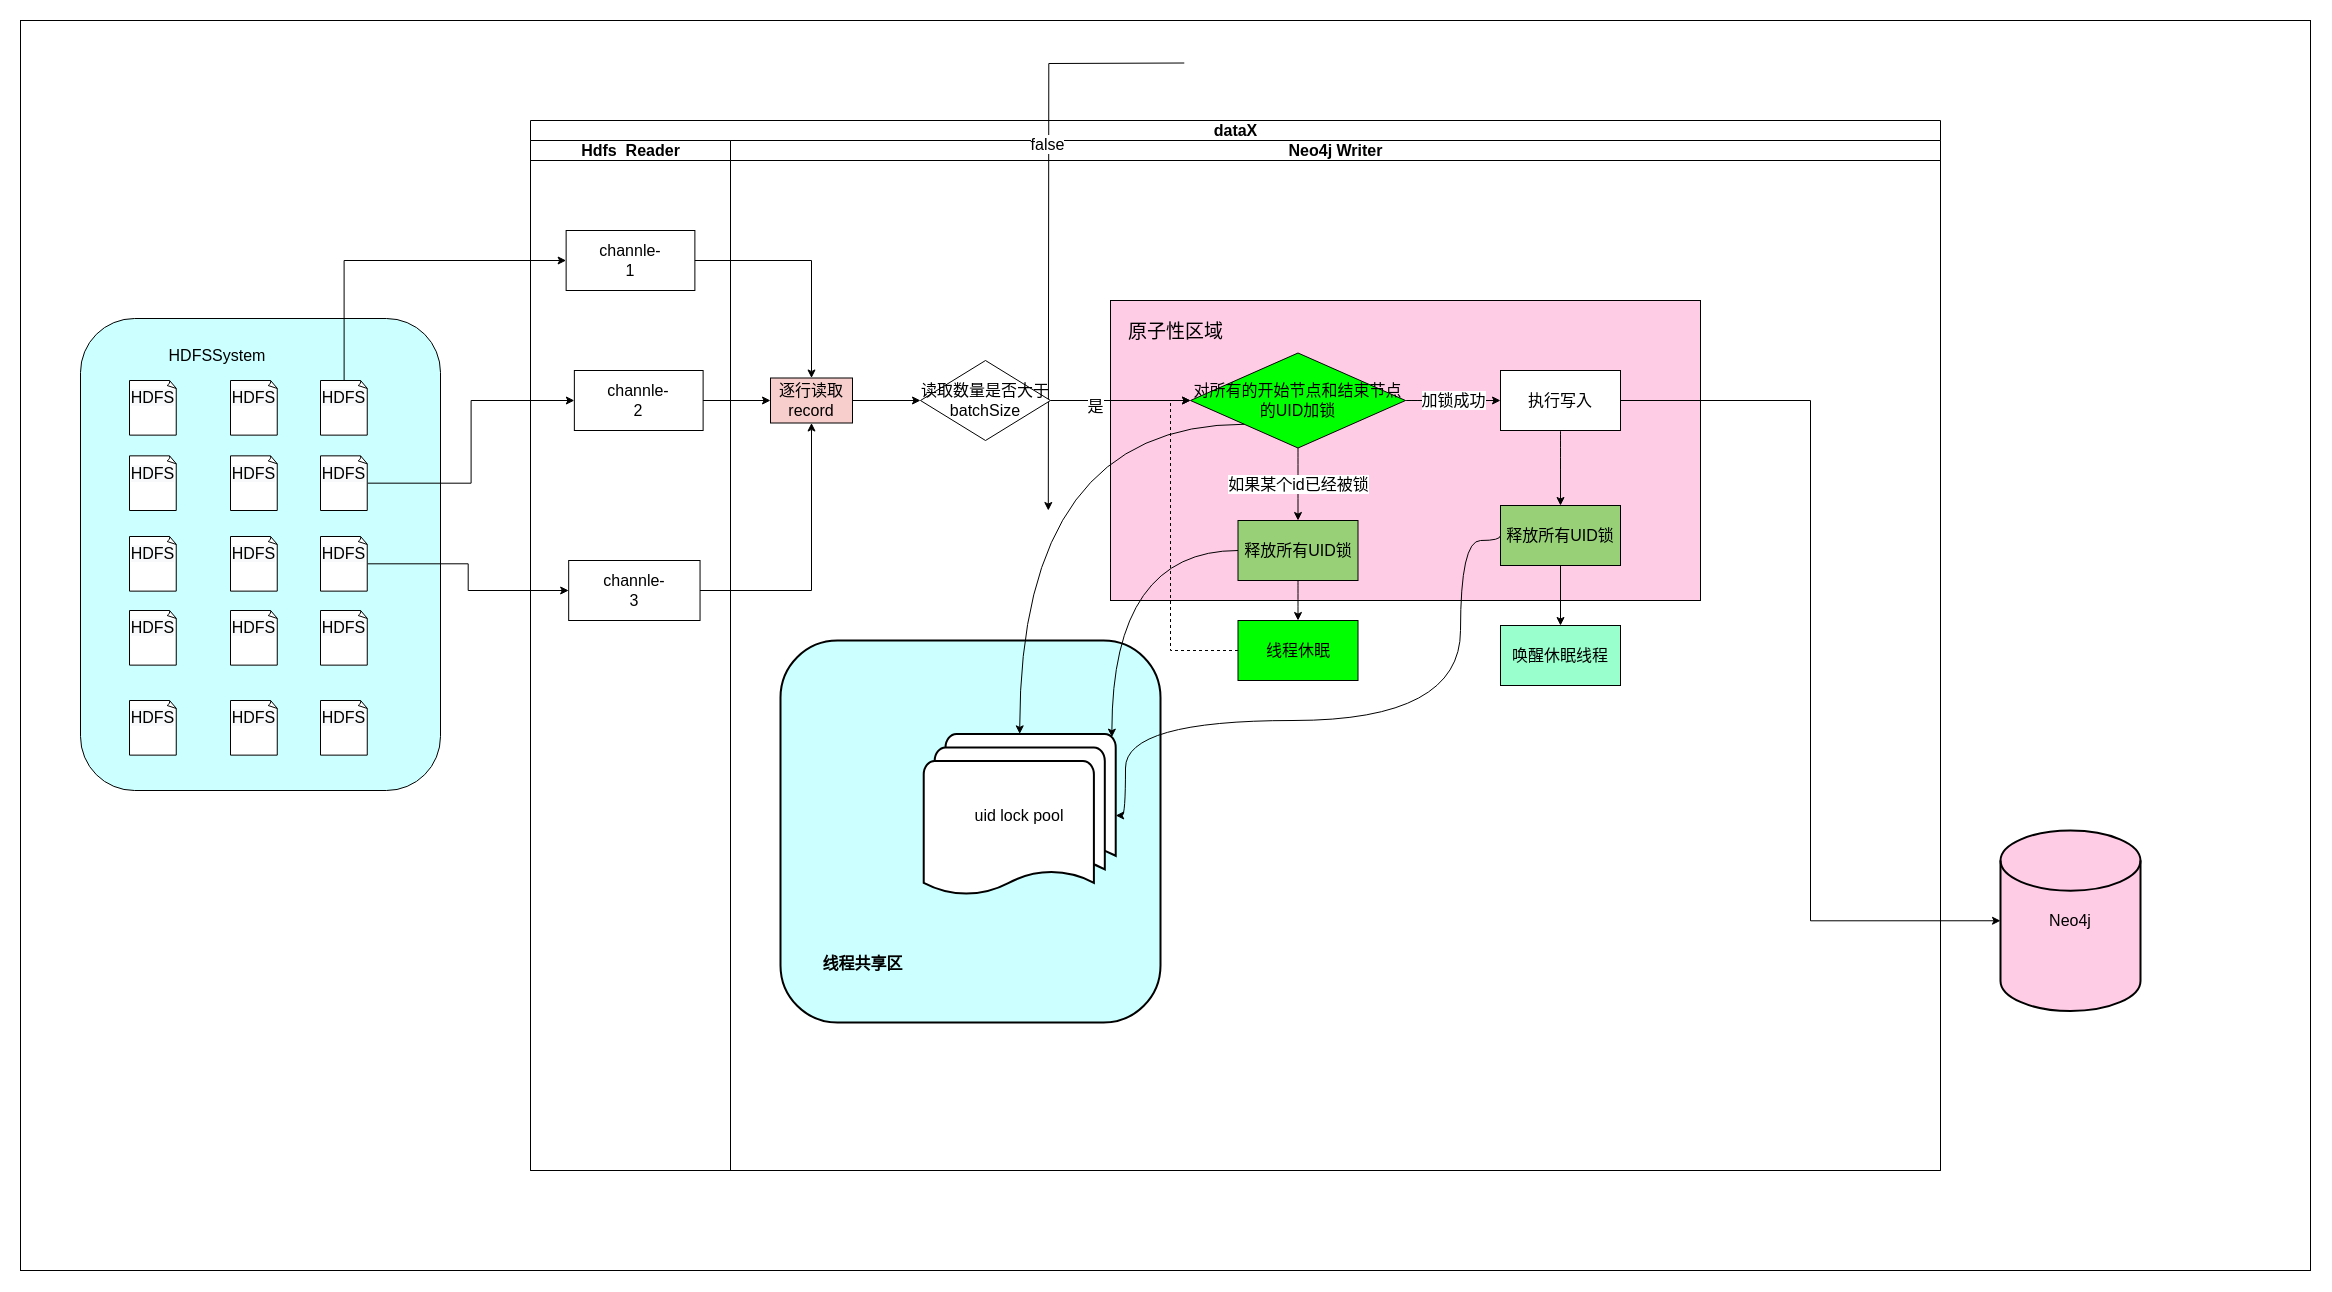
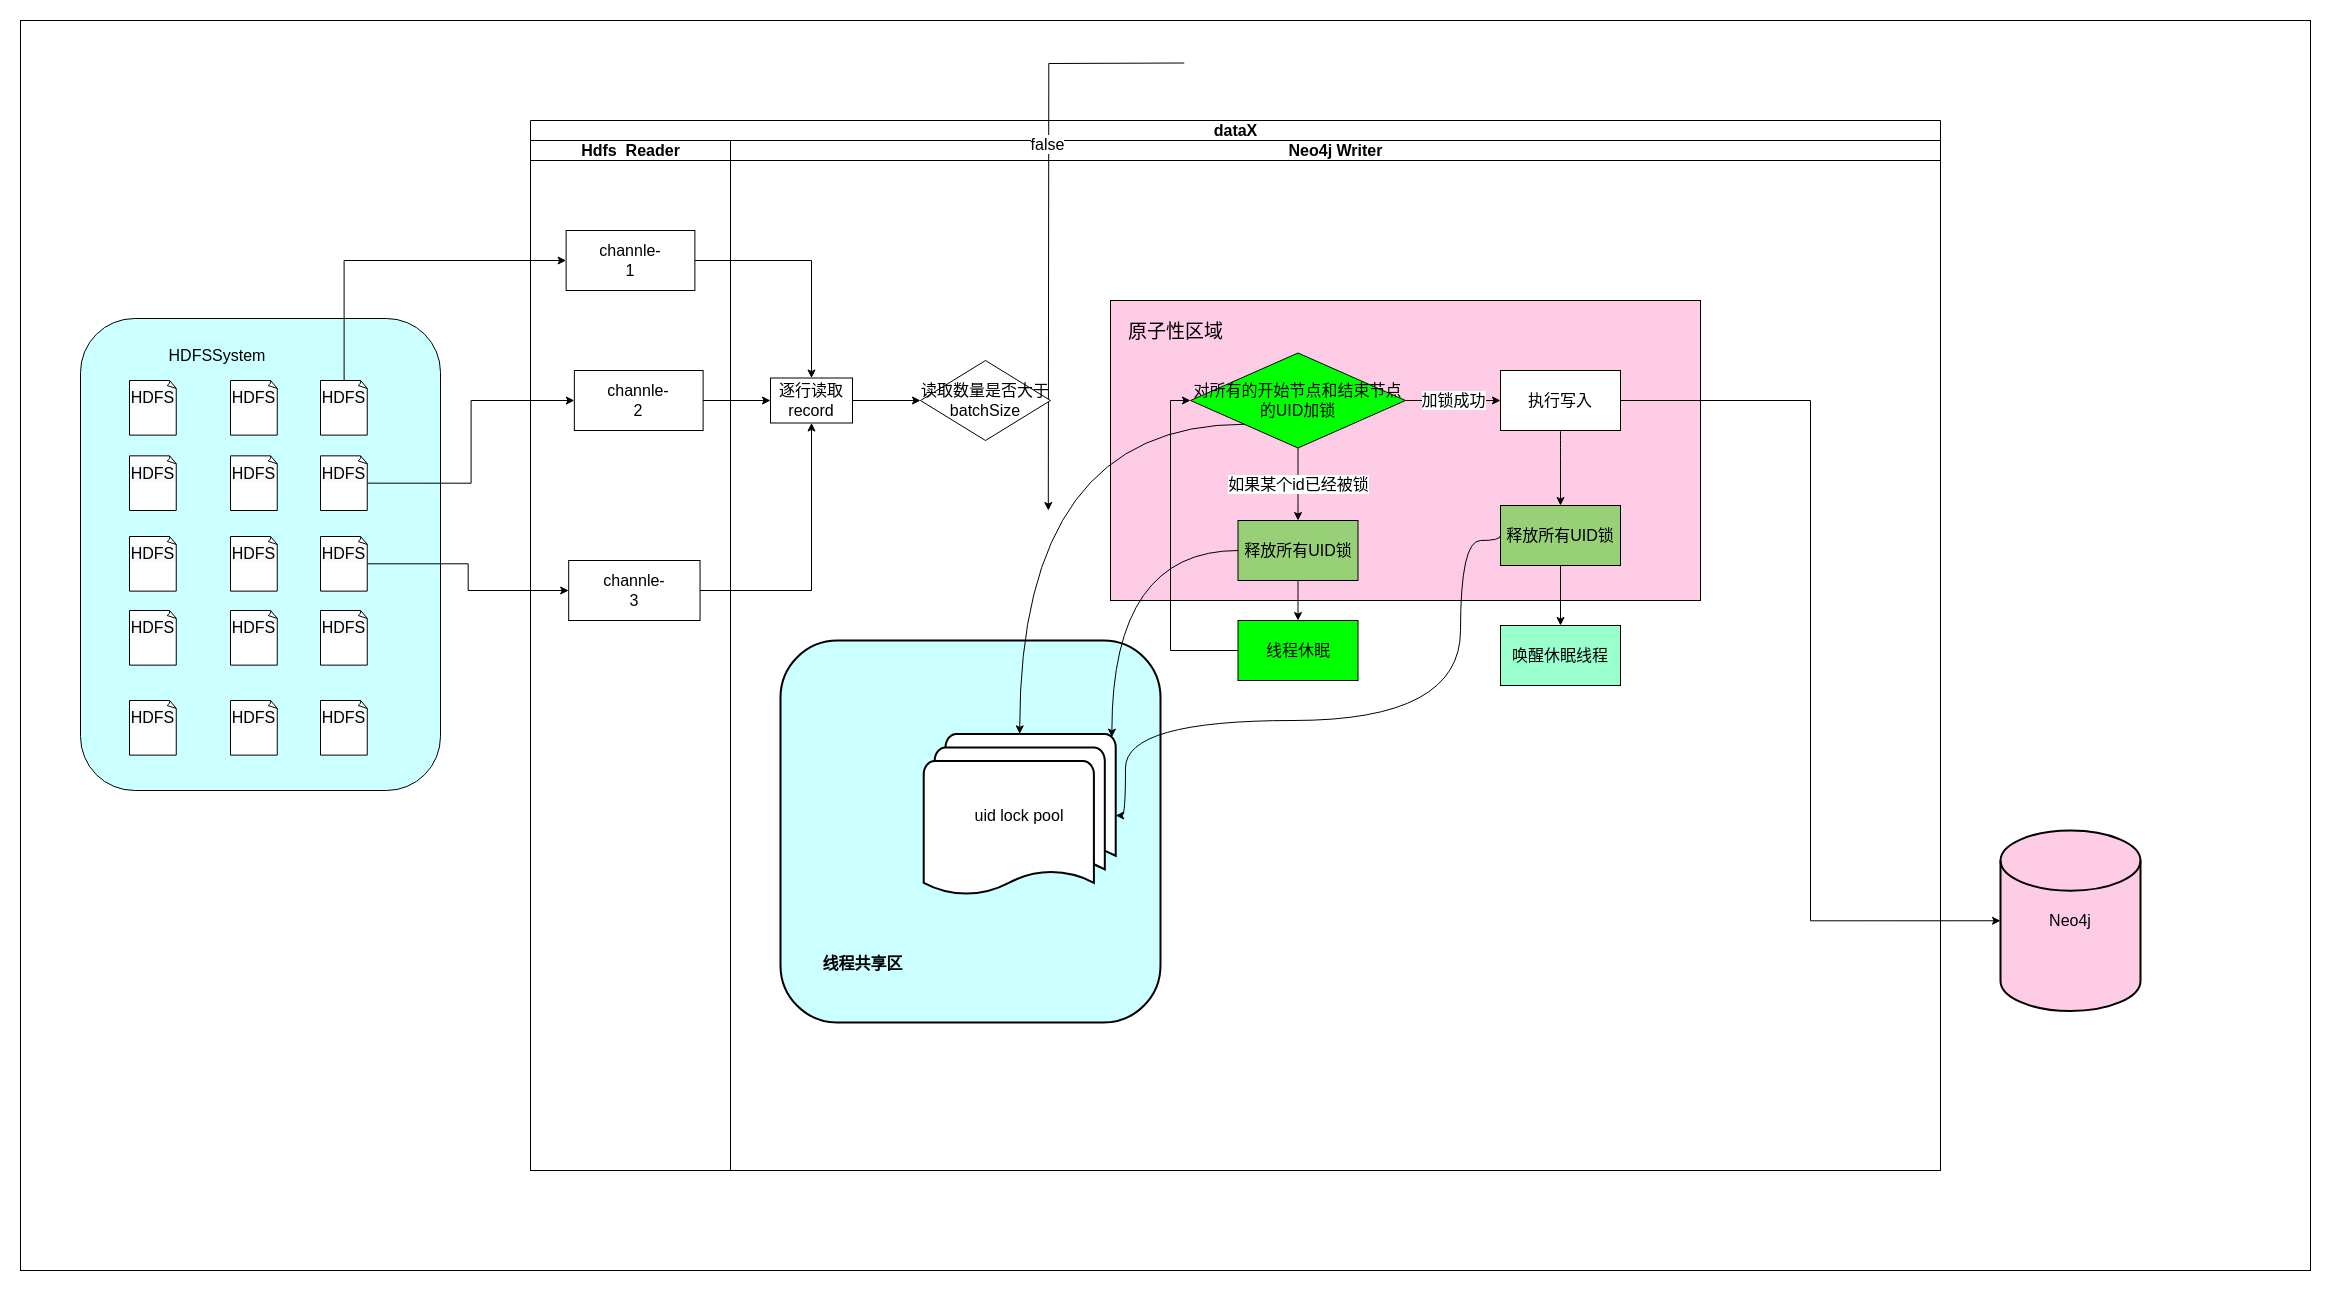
node "逐行读取record": fillcolor #f8cecc -> #ffffff
edge "读取数量是否大于batchSize" -> "对所有的开始节点和结束节点的UID加锁": removed, label "是"
edge "线程休眠" -> "对所有的开始节点和结束节点的UID加锁": style dashed -> solid
